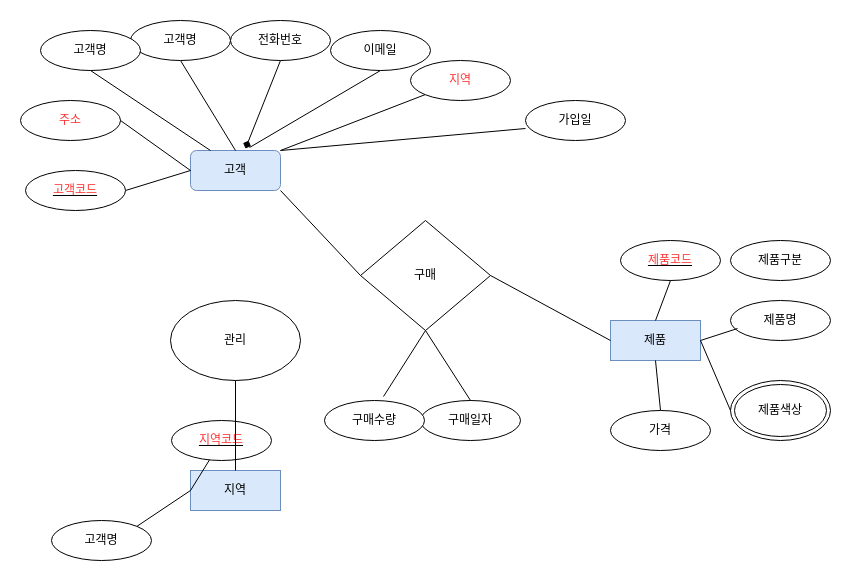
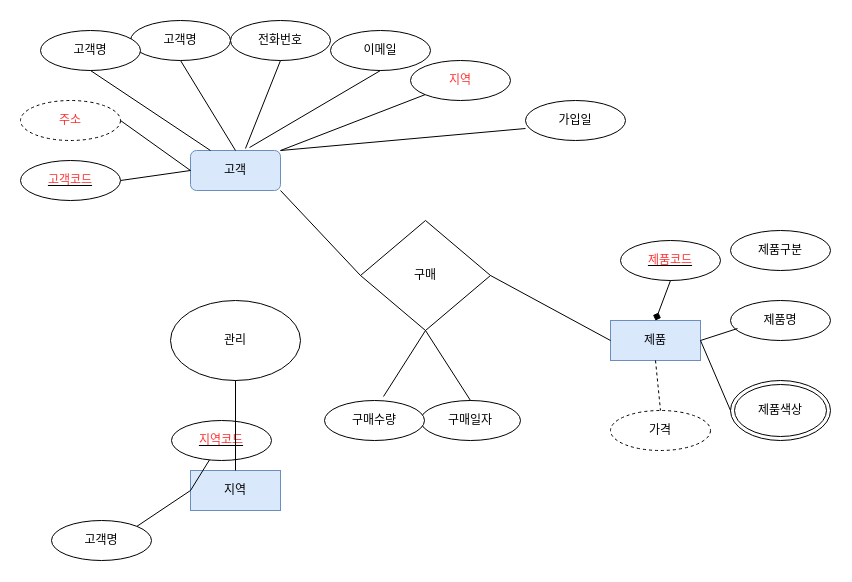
node "주소": style solid -> dashed
edge "전화번호" -> "고객": arrowhead diamond -> none
node "고객코드": moved (76, 191) -> (71, 181)
node "제품구분": moved (781, 261) -> (781, 251)
edge "제품코드" -- "제품": arrowhead none -> diamond
edge "제품" -- "가격": style solid -> dashed
node "가격": style solid -> dashed
